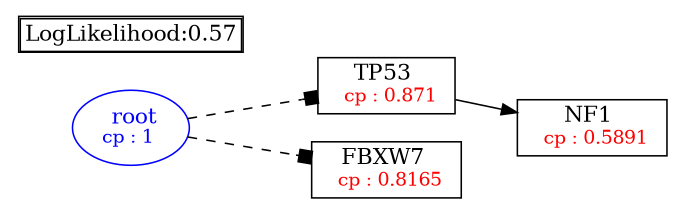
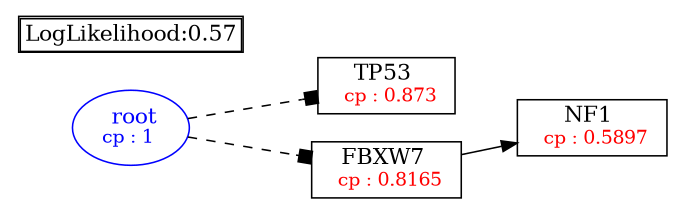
node "TP53": text "cp : 0.871" -> "cp : 0.873"
edge "TP53" -> "NF1": now "FBXW7" -> "NF1"
node "NF1": text "cp : 0.5891" -> "cp : 0.5897"
